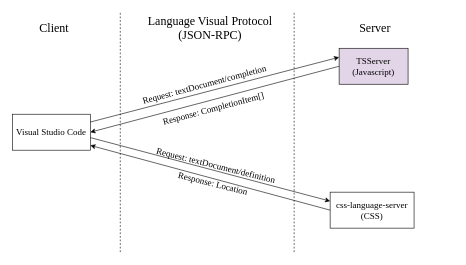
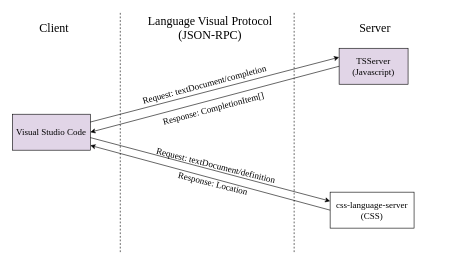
node "Visual Studio Code": fillcolor #ffffff -> #e1d5e7
